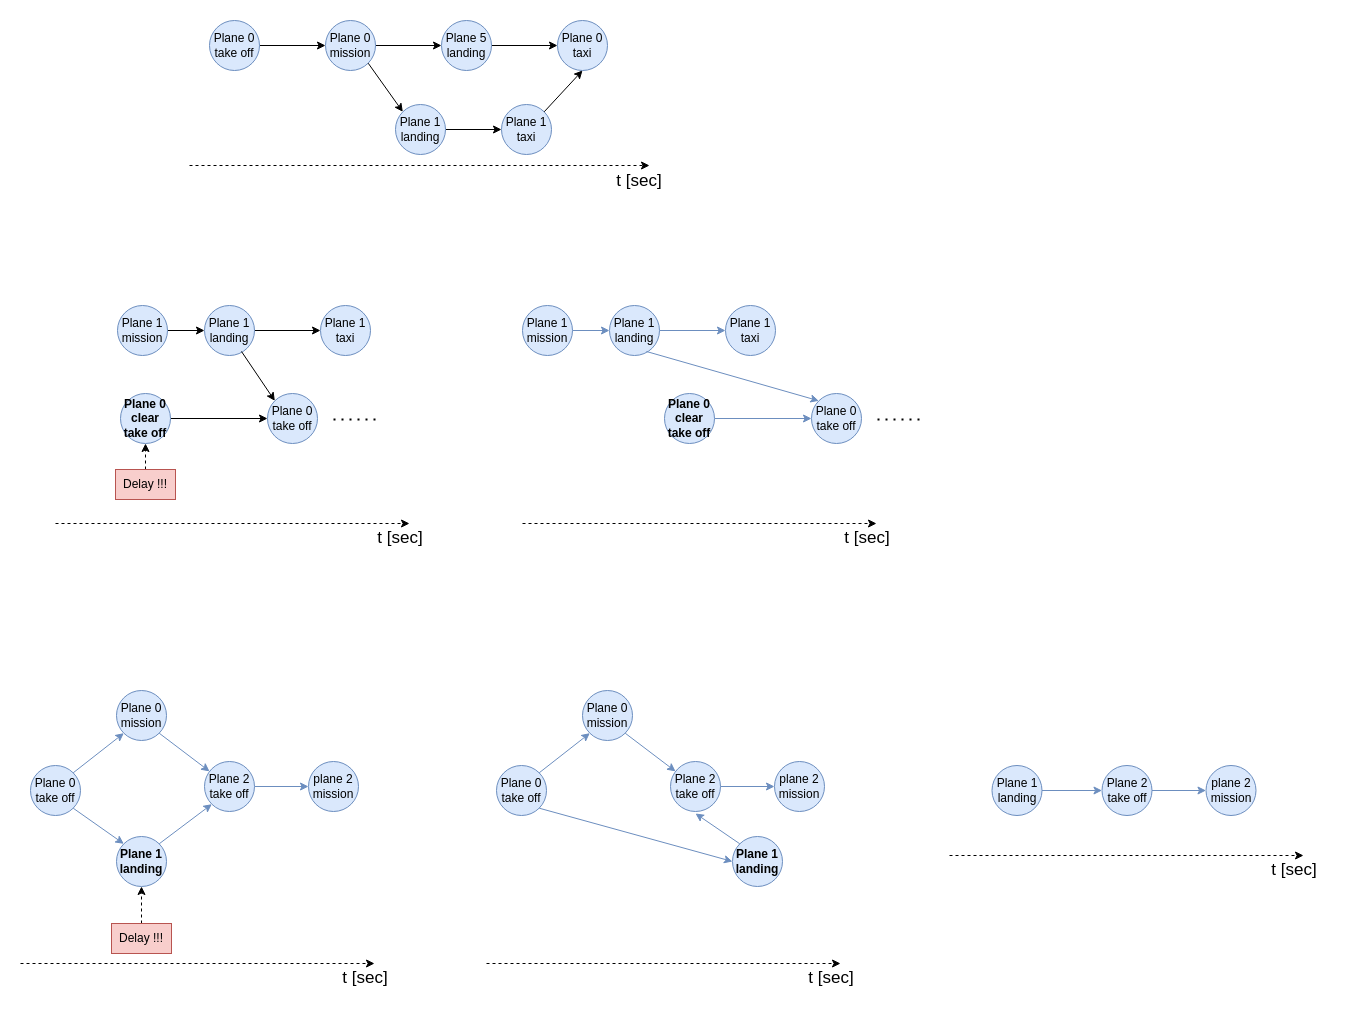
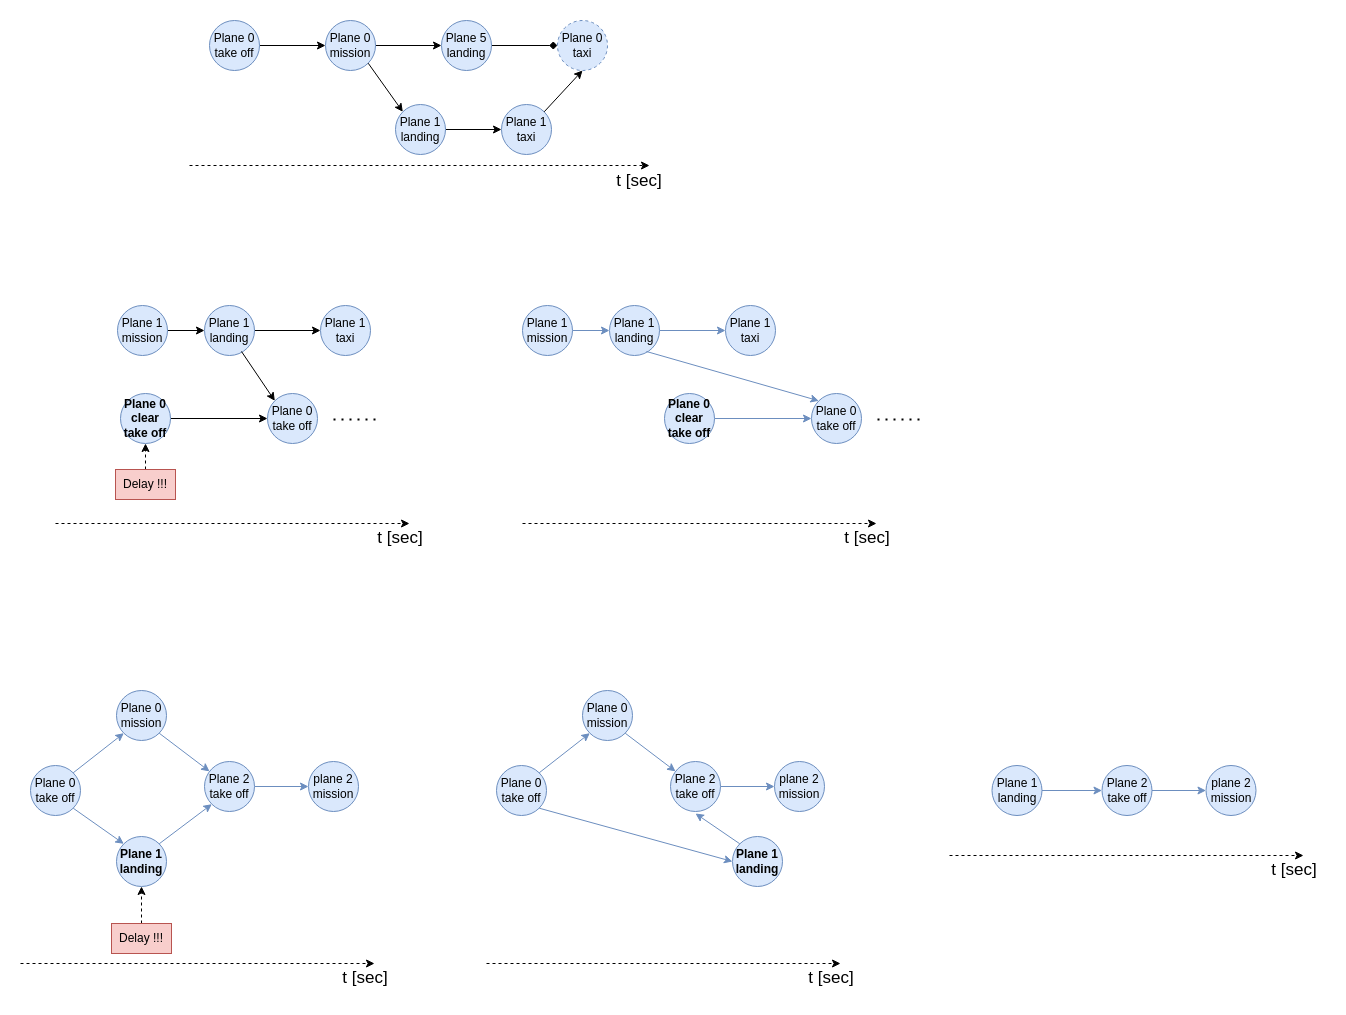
edge "Plane 5 landing" -> "Plane 0 taxi": arrowhead classic -> diamond
node "Plane 0 taxi": style solid -> dashed
